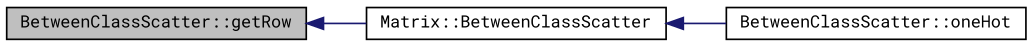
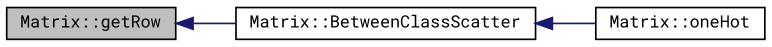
node "BetweenClassScatter::getRow": label "BetweenClassScatter::getRow" -> "Matrix::getRow"
node "BetweenClassScatter::oneHot": label "BetweenClassScatter::oneHot" -> "Matrix::oneHot"
